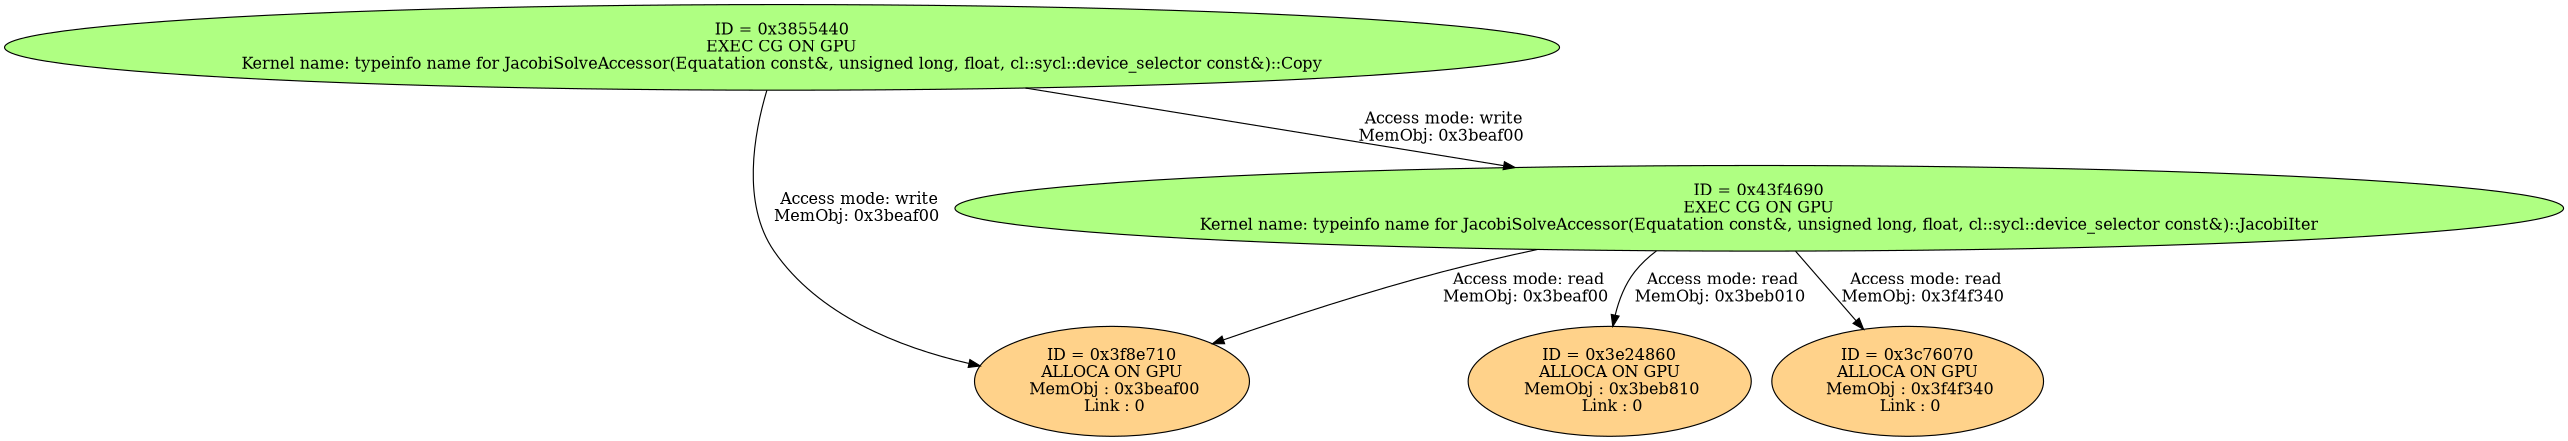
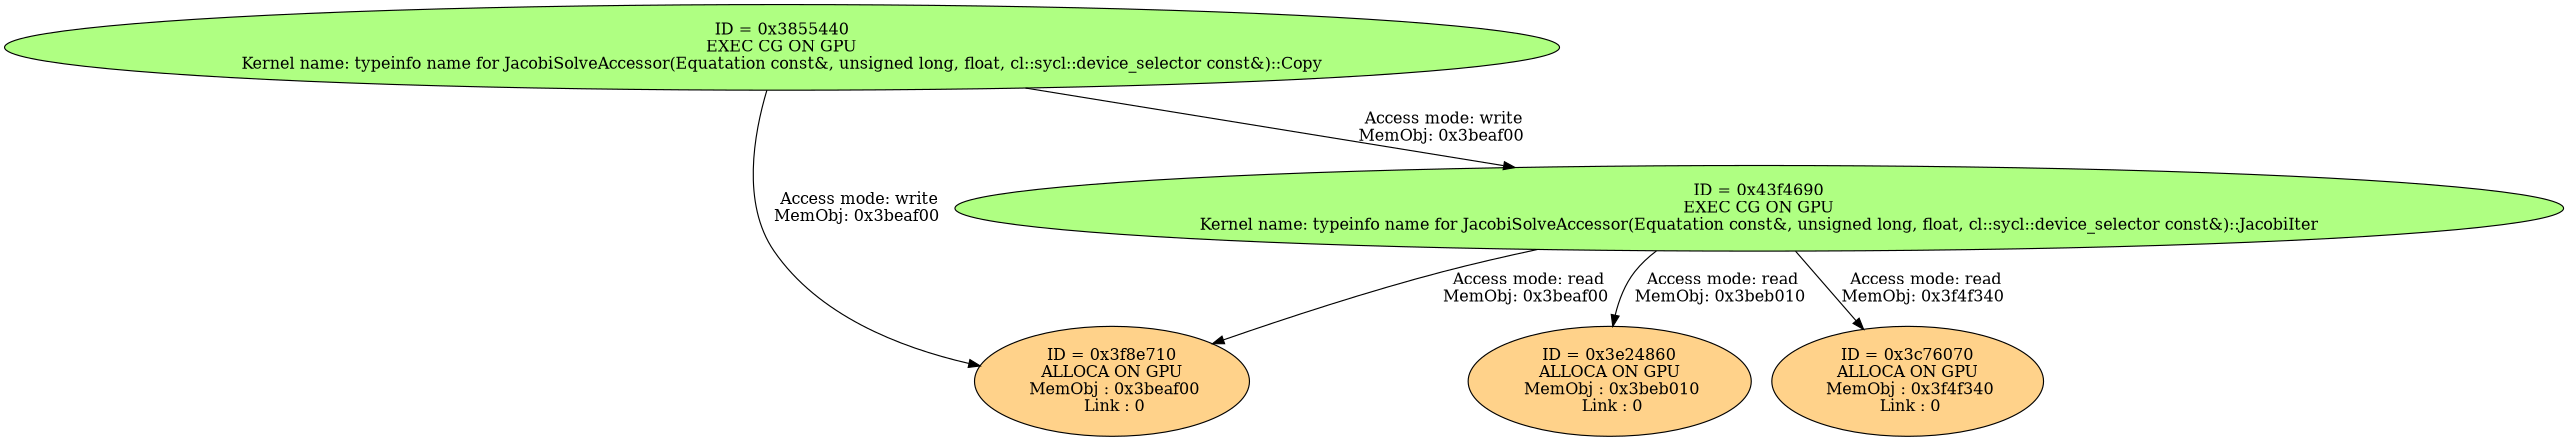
node "ID = 0x3e24860 ALLOCA ON GPU MemObj : 0x3beb810 Link : 0": label "ID = 0x3e24860 ALLOCA ON GPU MemObj : 0x3beb810 Link : 0" -> "ID = 0x3e24860 ALLOCA ON GPU MemObj : 0x3beb010 Link : 0"
